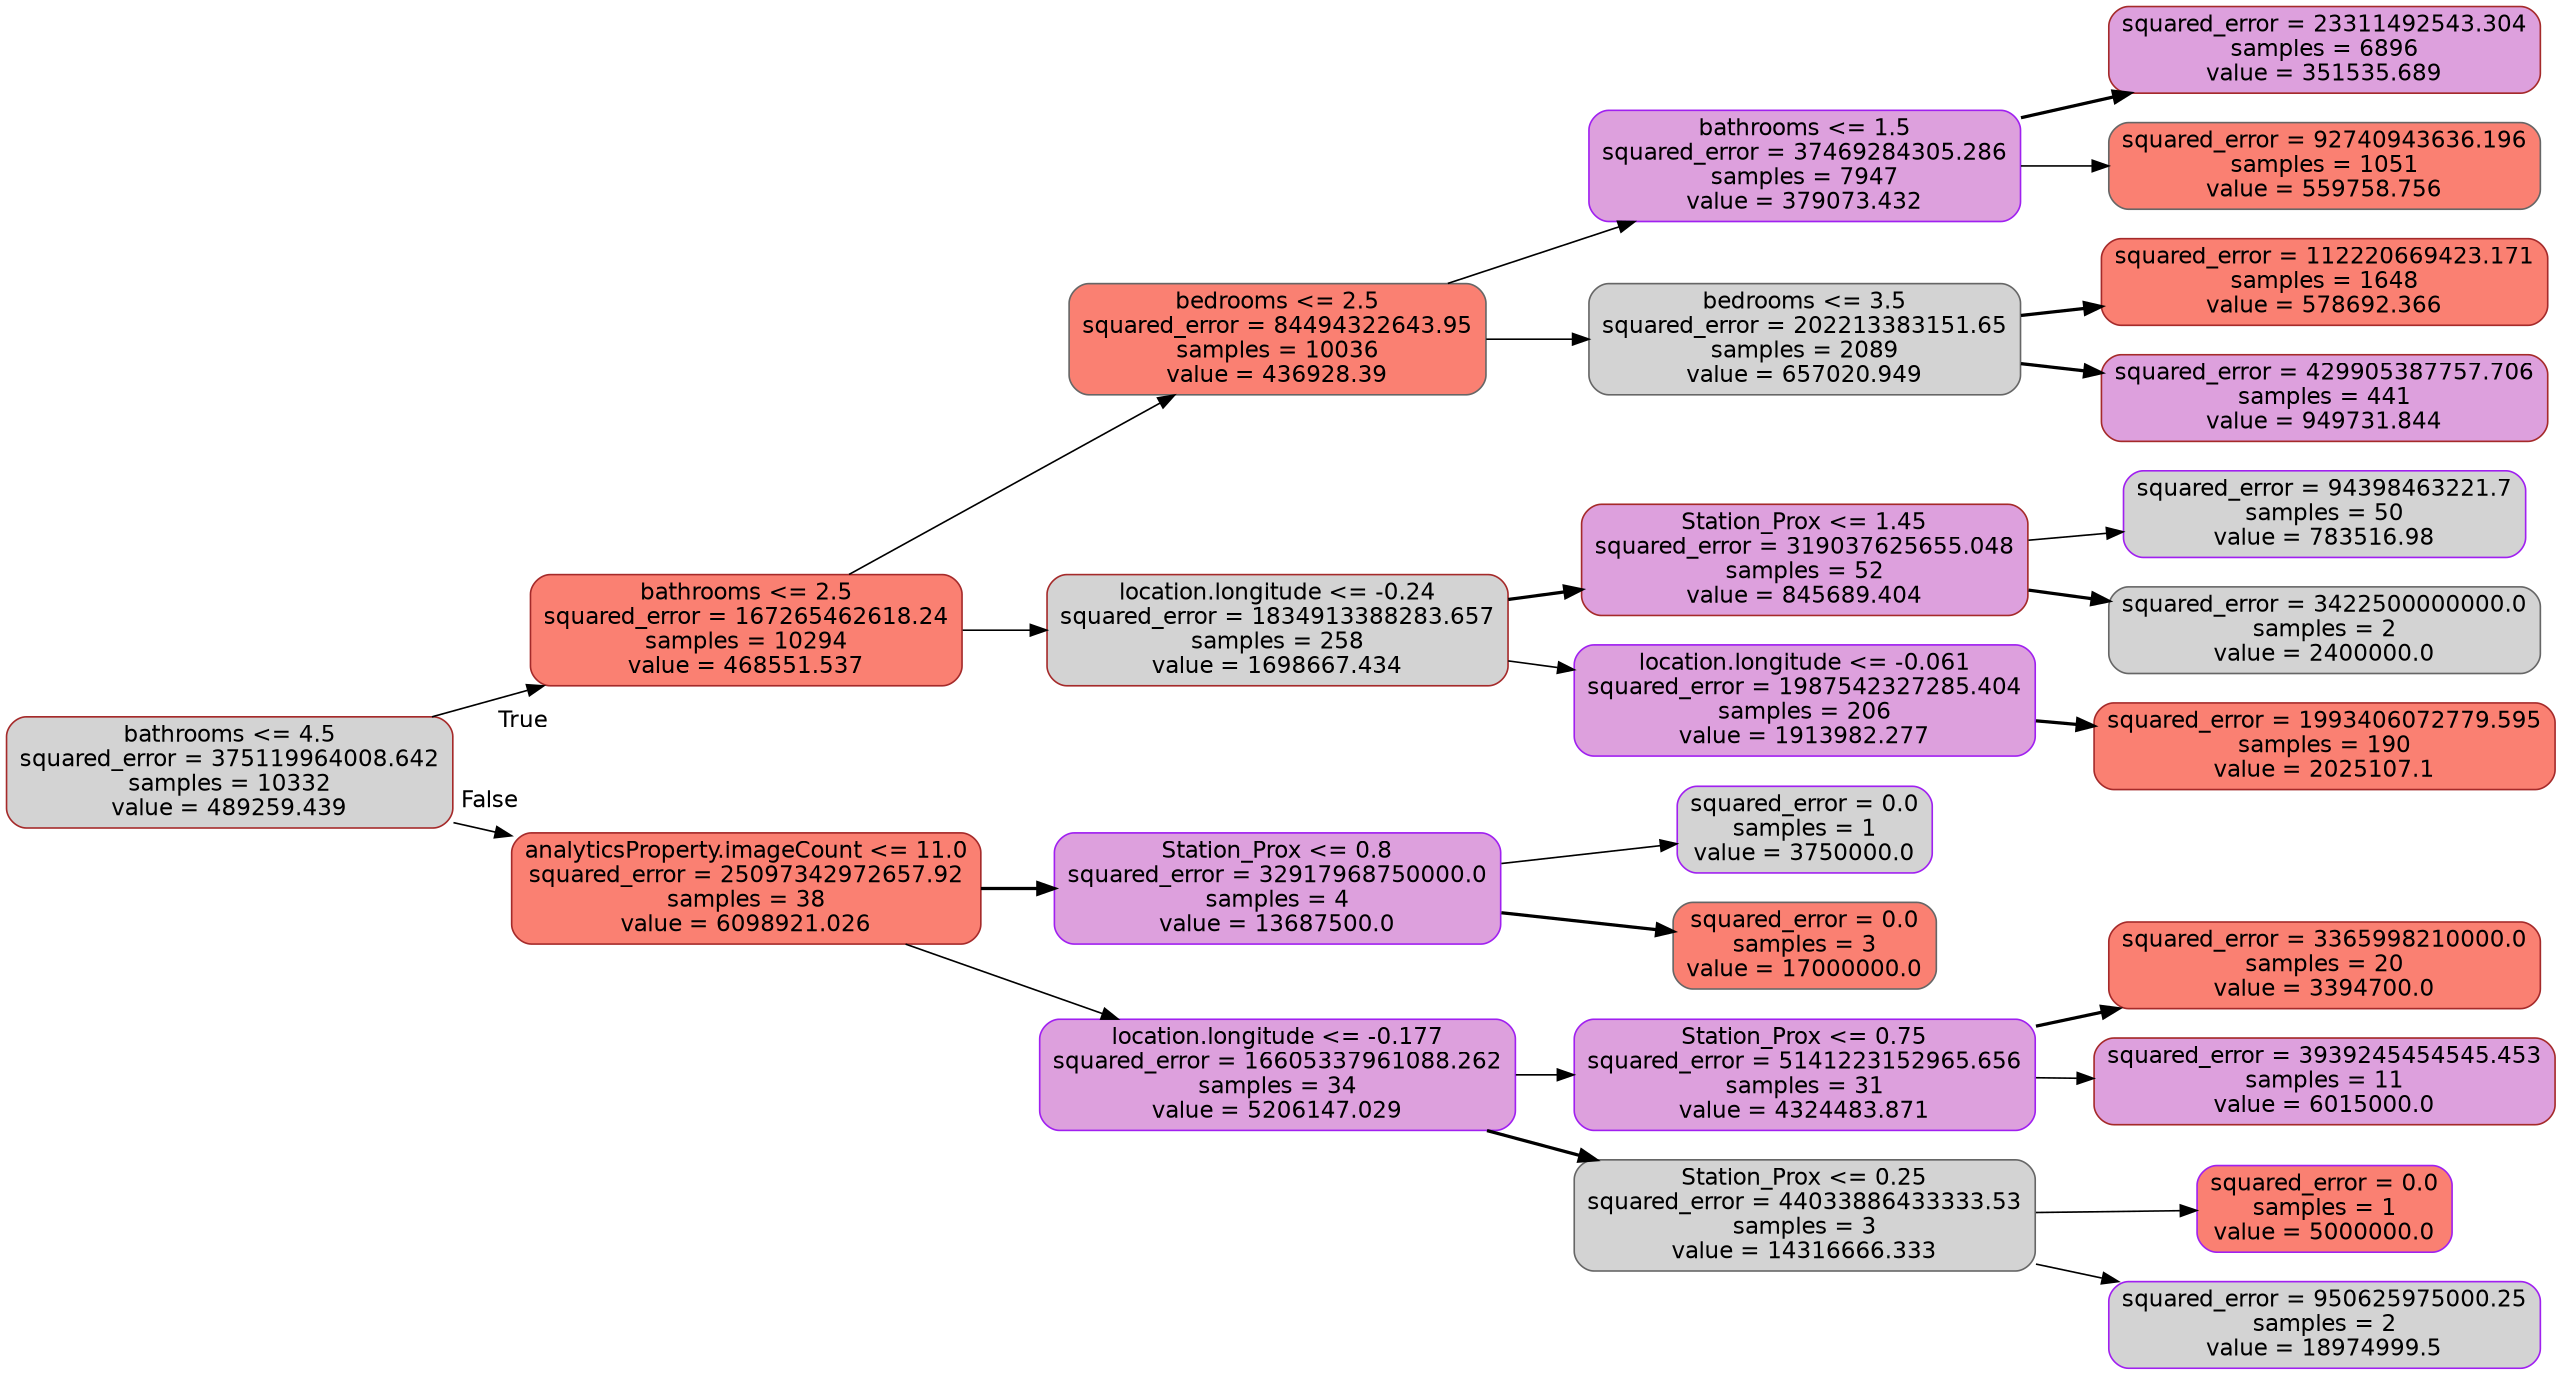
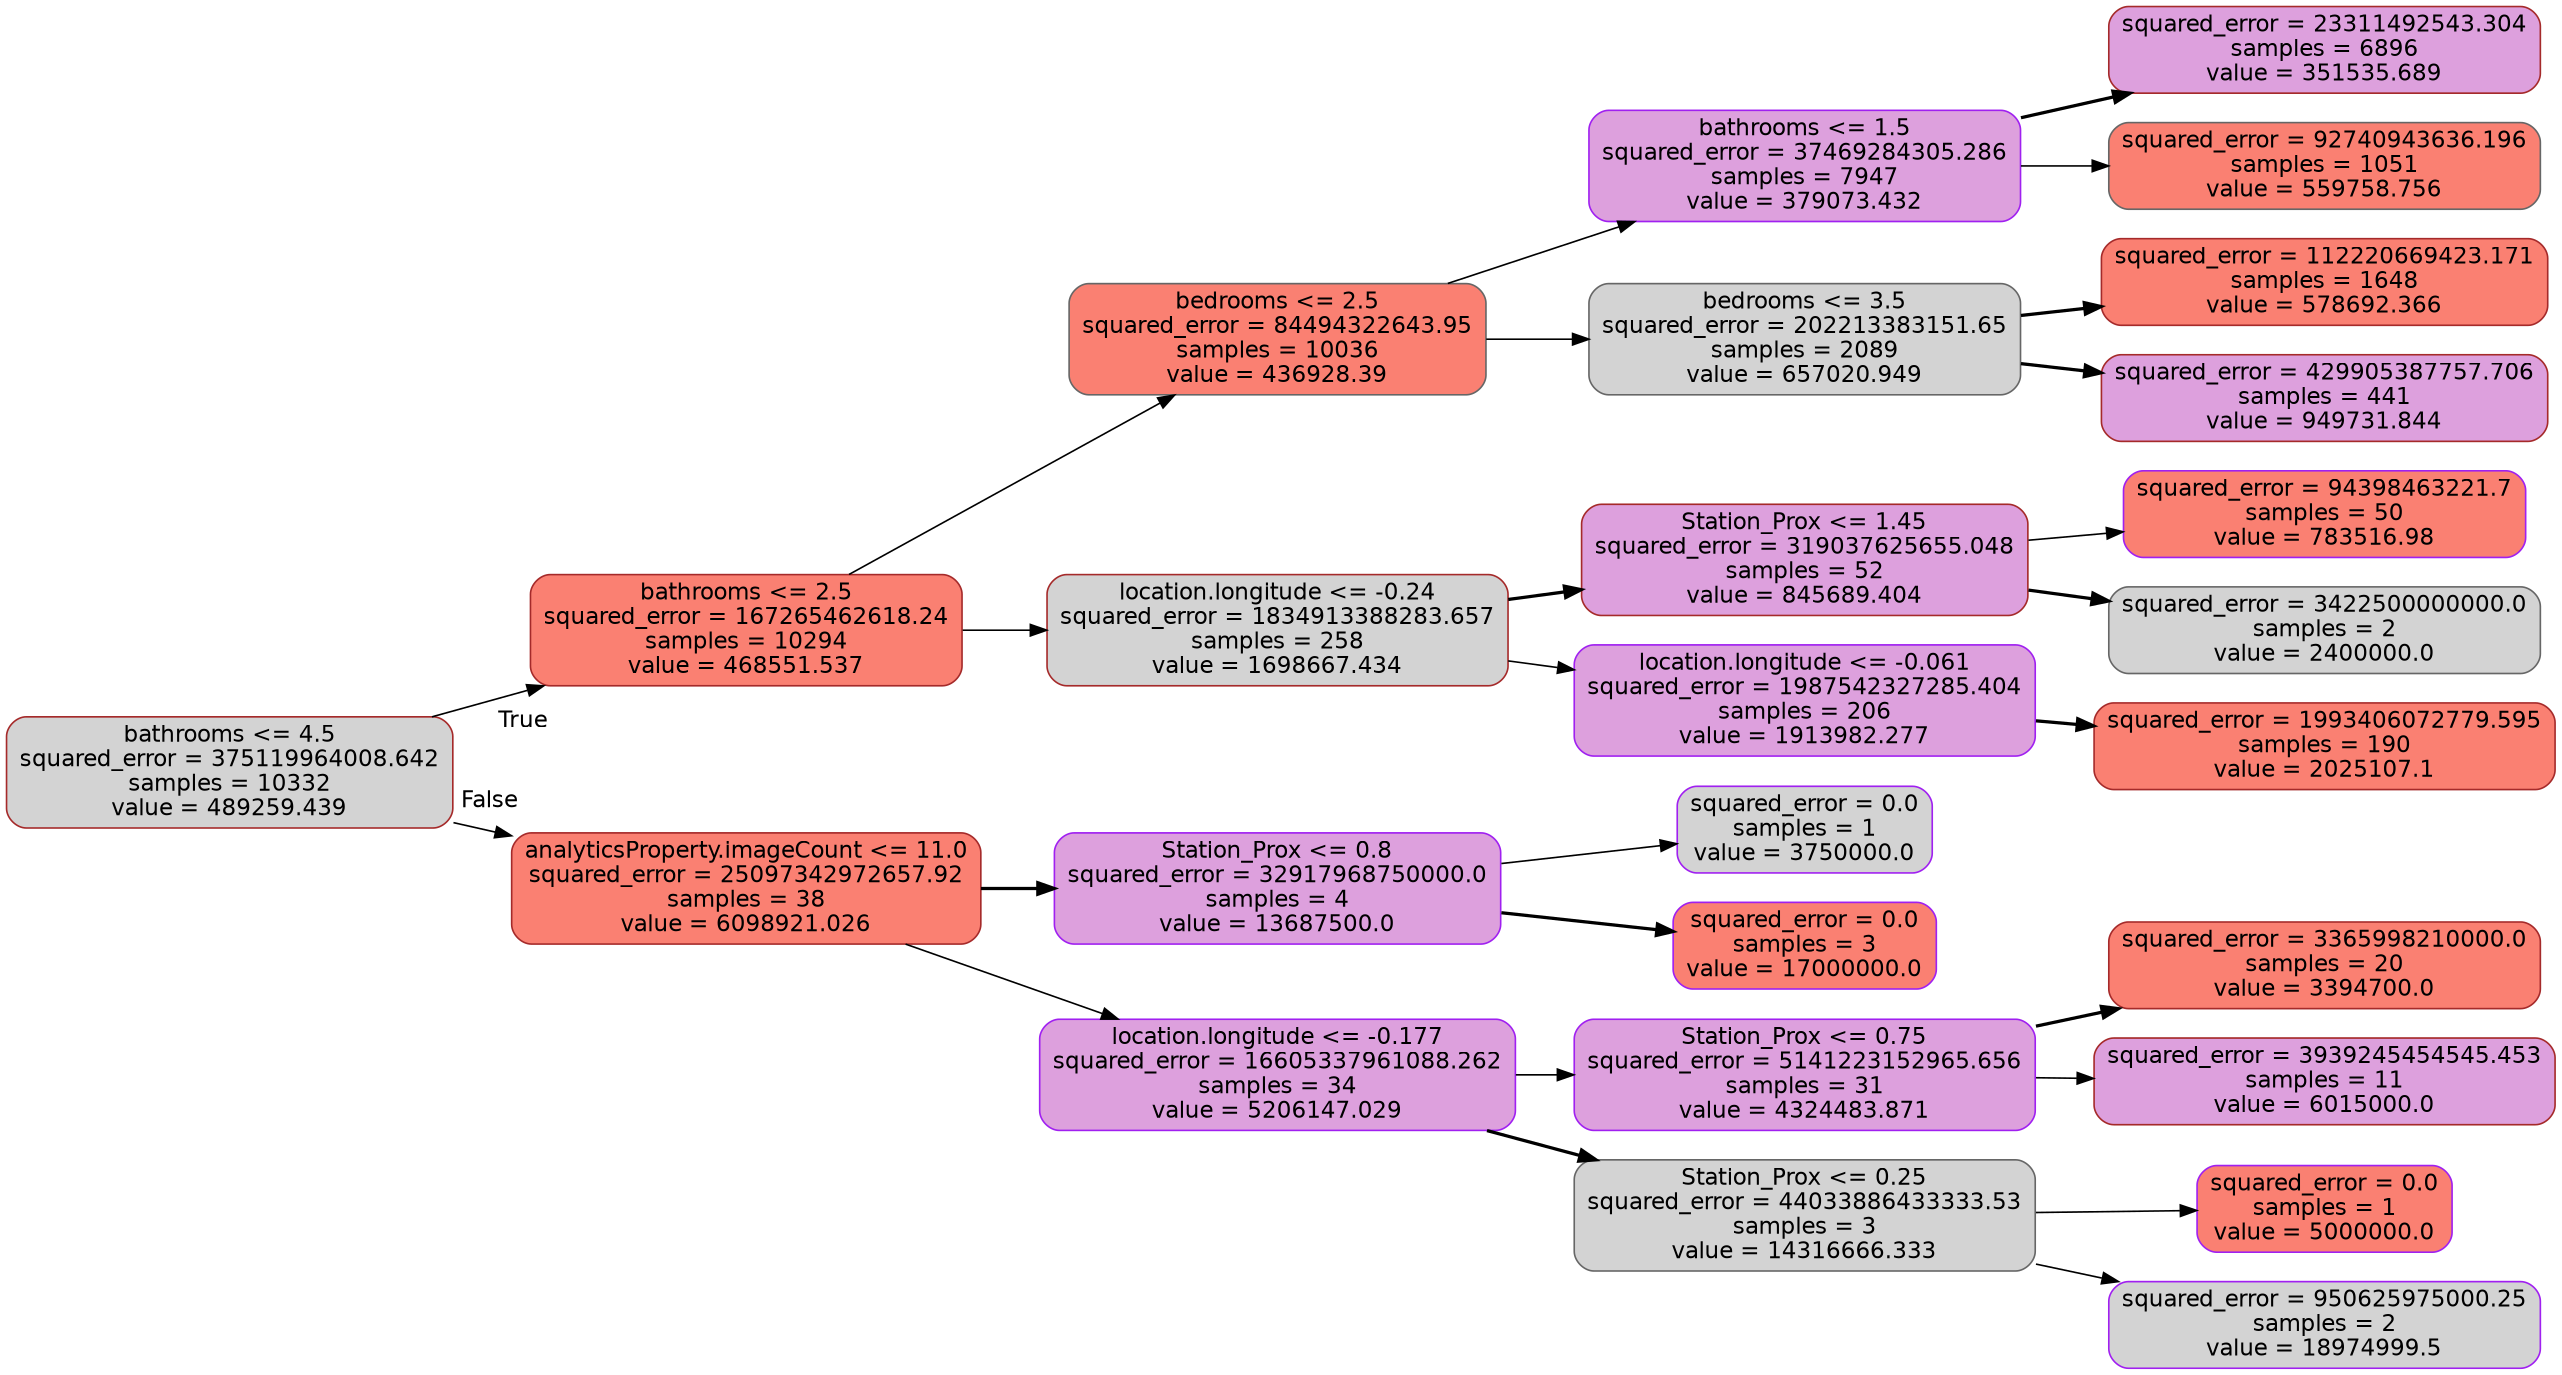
node "squared_error = 94398463221.7 samples = 50 value = 783516.98": fillcolor lightgrey -> salmon
node "squared_error = 0.0 samples = 3 value = 17000000.0": color gray40 -> purple
